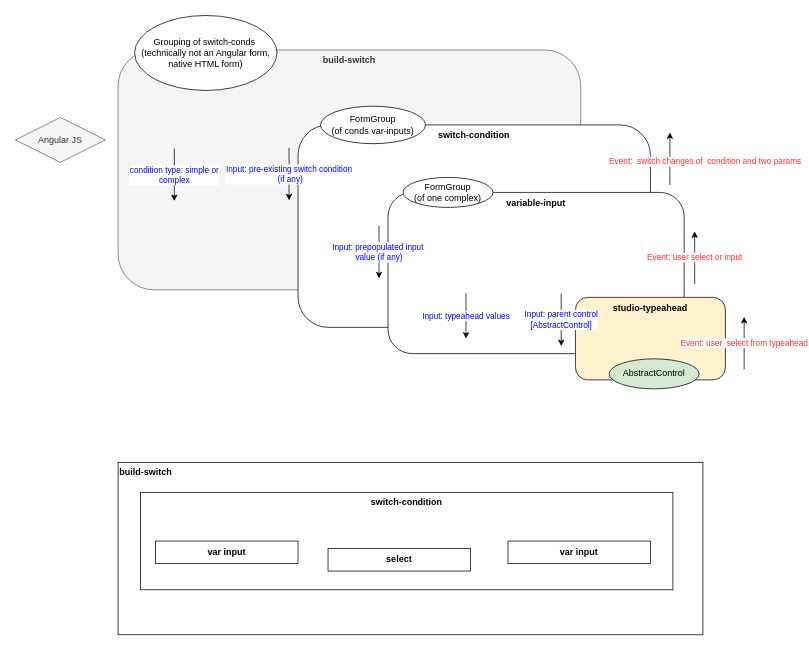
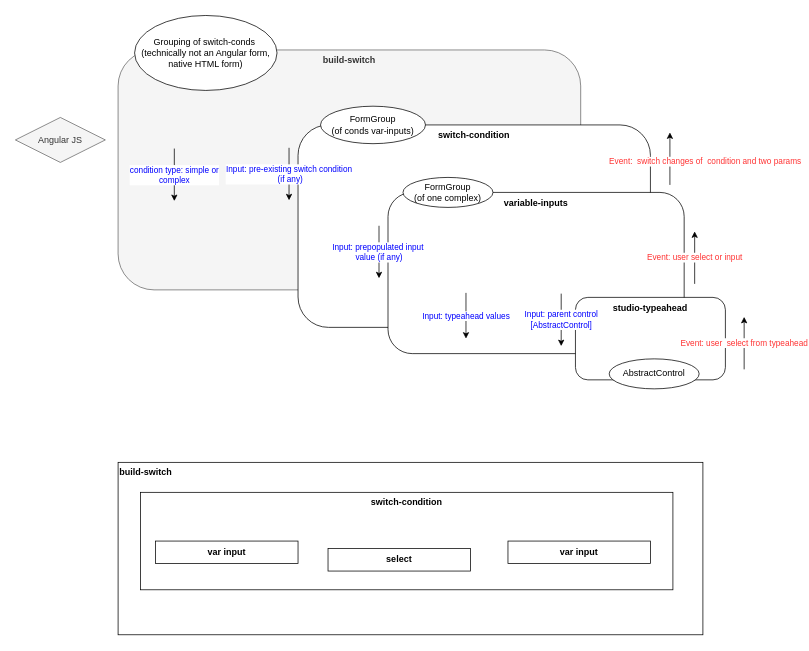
node "variable-input": label "variable-input" -> "variable-inputs"
node "studio-typeahead": fillcolor #fff2cc -> #ffffff
node "AbstractControl": fillcolor #d5e8d4 -> #ffffff
